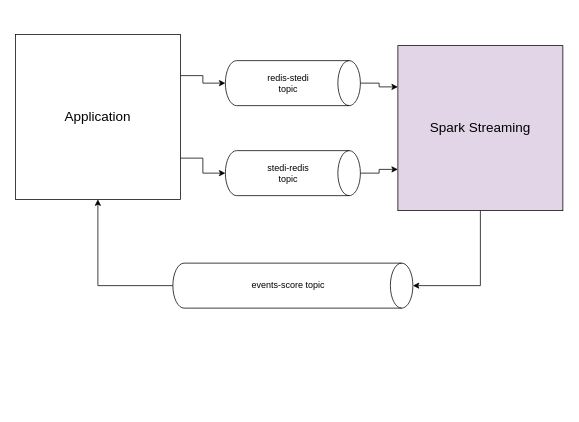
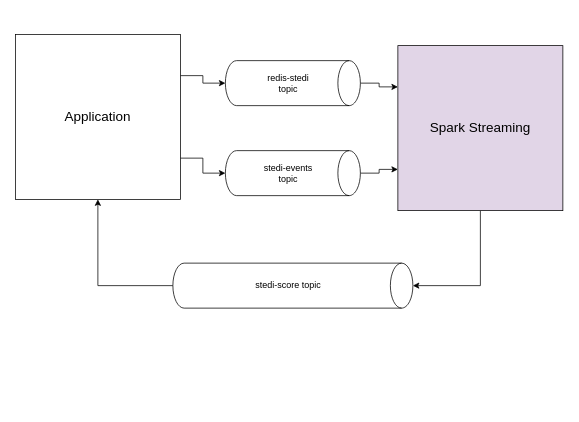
node "stedi-redis topic": label "stedi-redis topic" -> "stedi-events topic"
node "events-score topic": label "events-score topic" -> "stedi-score topic"
